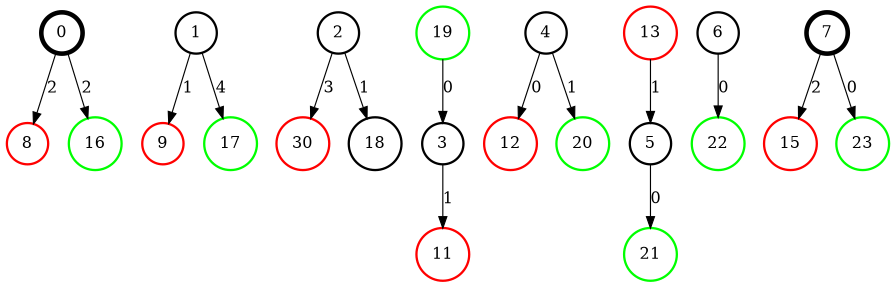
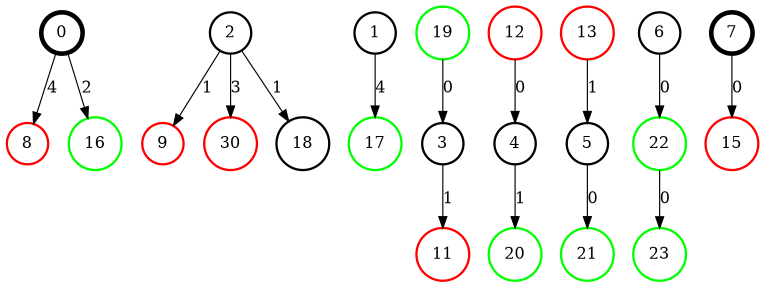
edge "4" -> "12": reversed
edge "7" -> "23": now "22" -> "23"
edge "1" -> "9": now "2" -> "9"
edge "0" -> "8": label "2" -> "4"
edge "7" -> "15": label "2" -> "0"
